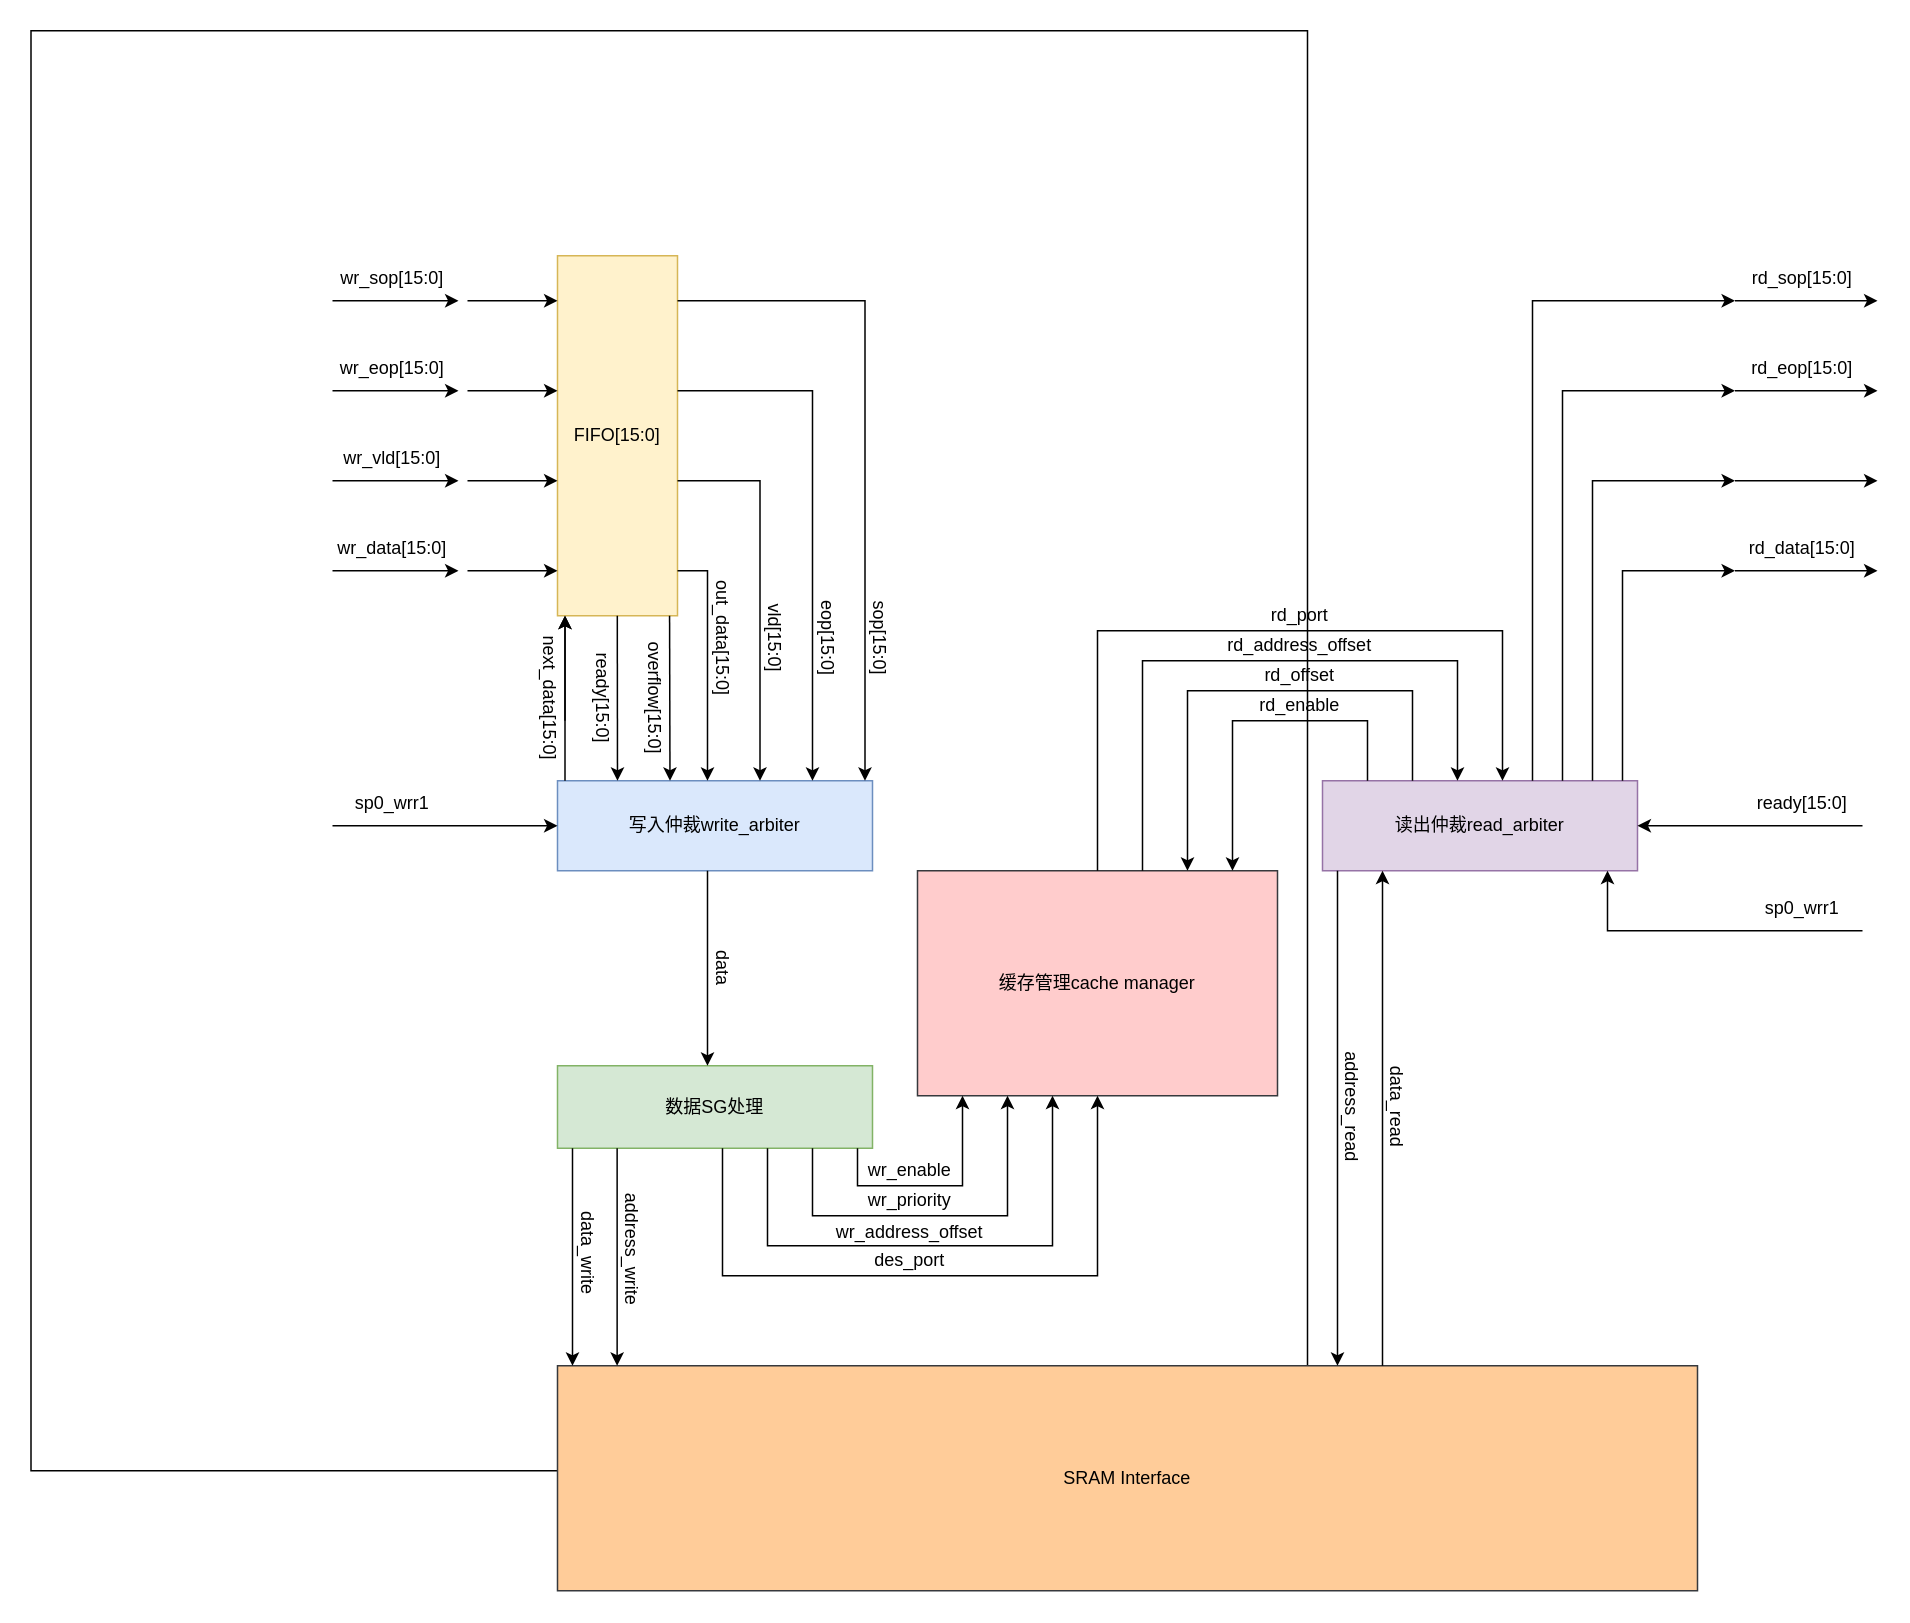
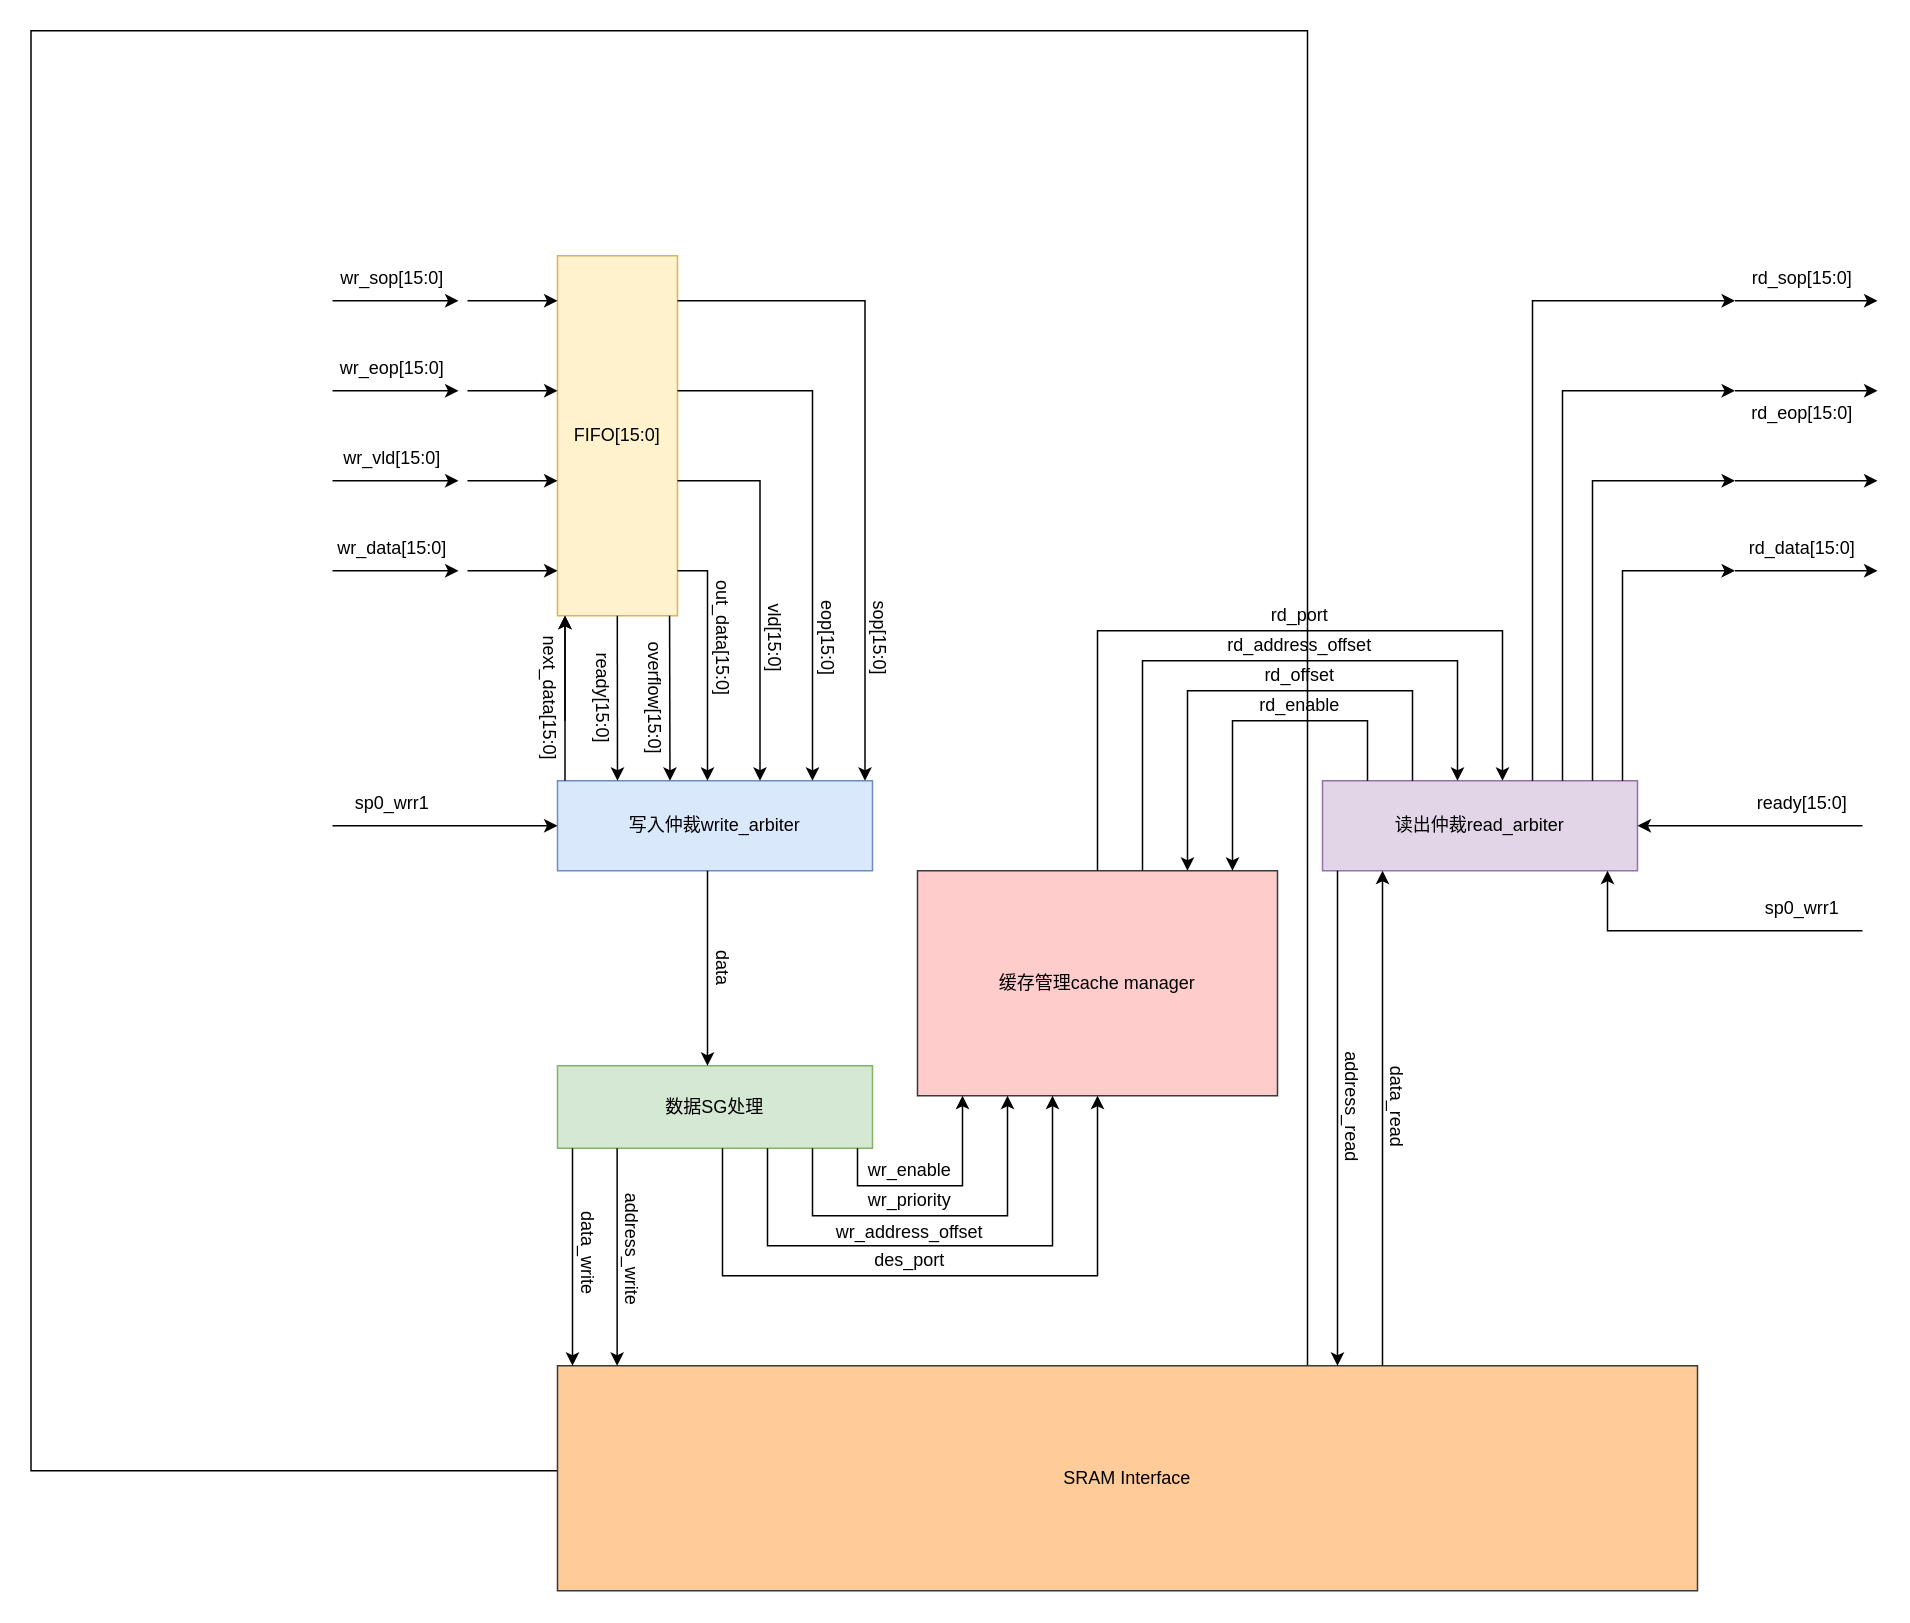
node "rd_eop[15:0]": moved (1802, 368) -> (1802, 413)
